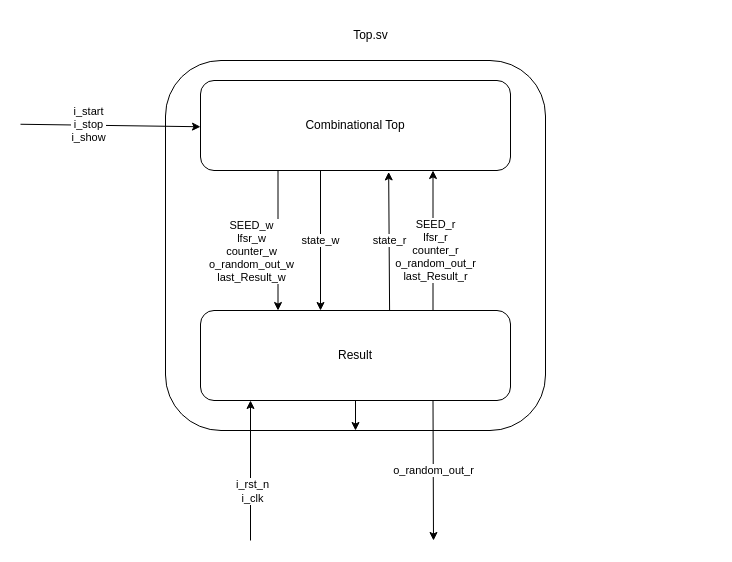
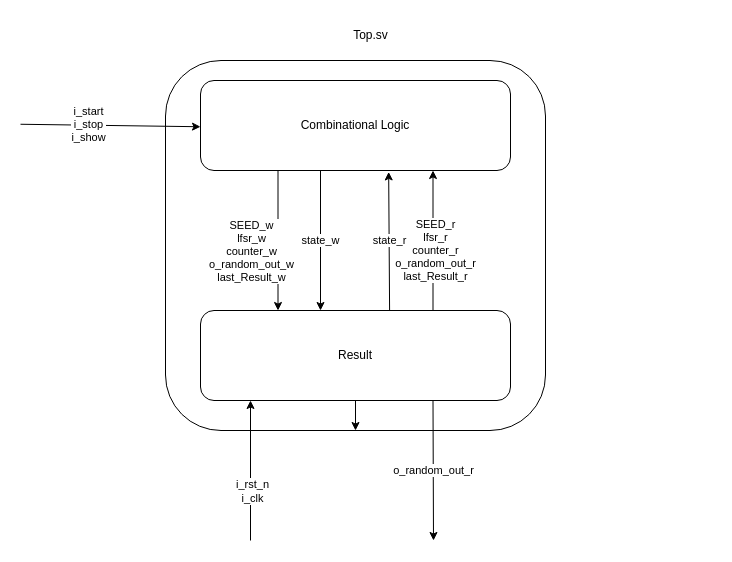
node "Combinational Top": label "Combinational Top" -> "Combinational Logic"
